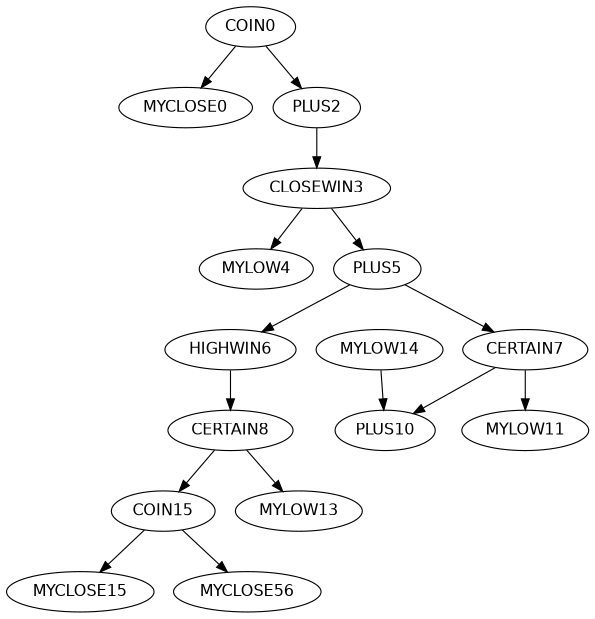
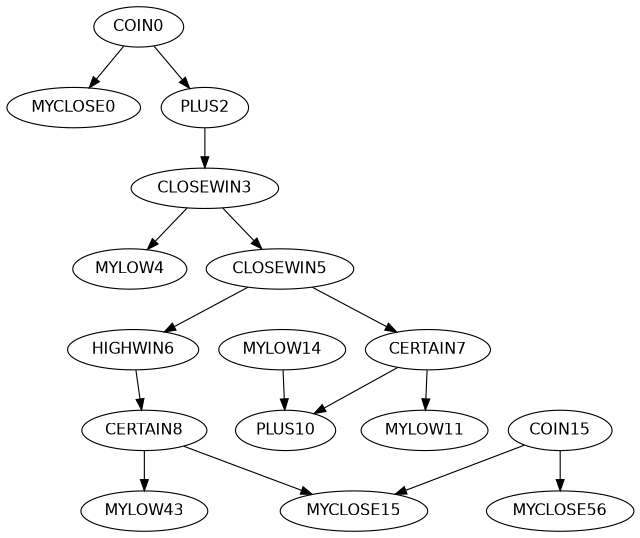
node "PLUS5": label "PLUS5" -> "CLOSEWIN5"
edge "CERTAIN8" -> "COIN15": now "CERTAIN8" -> "MYCLOSE15"
node "MYLOW13": label "MYLOW13" -> "MYLOW43"
